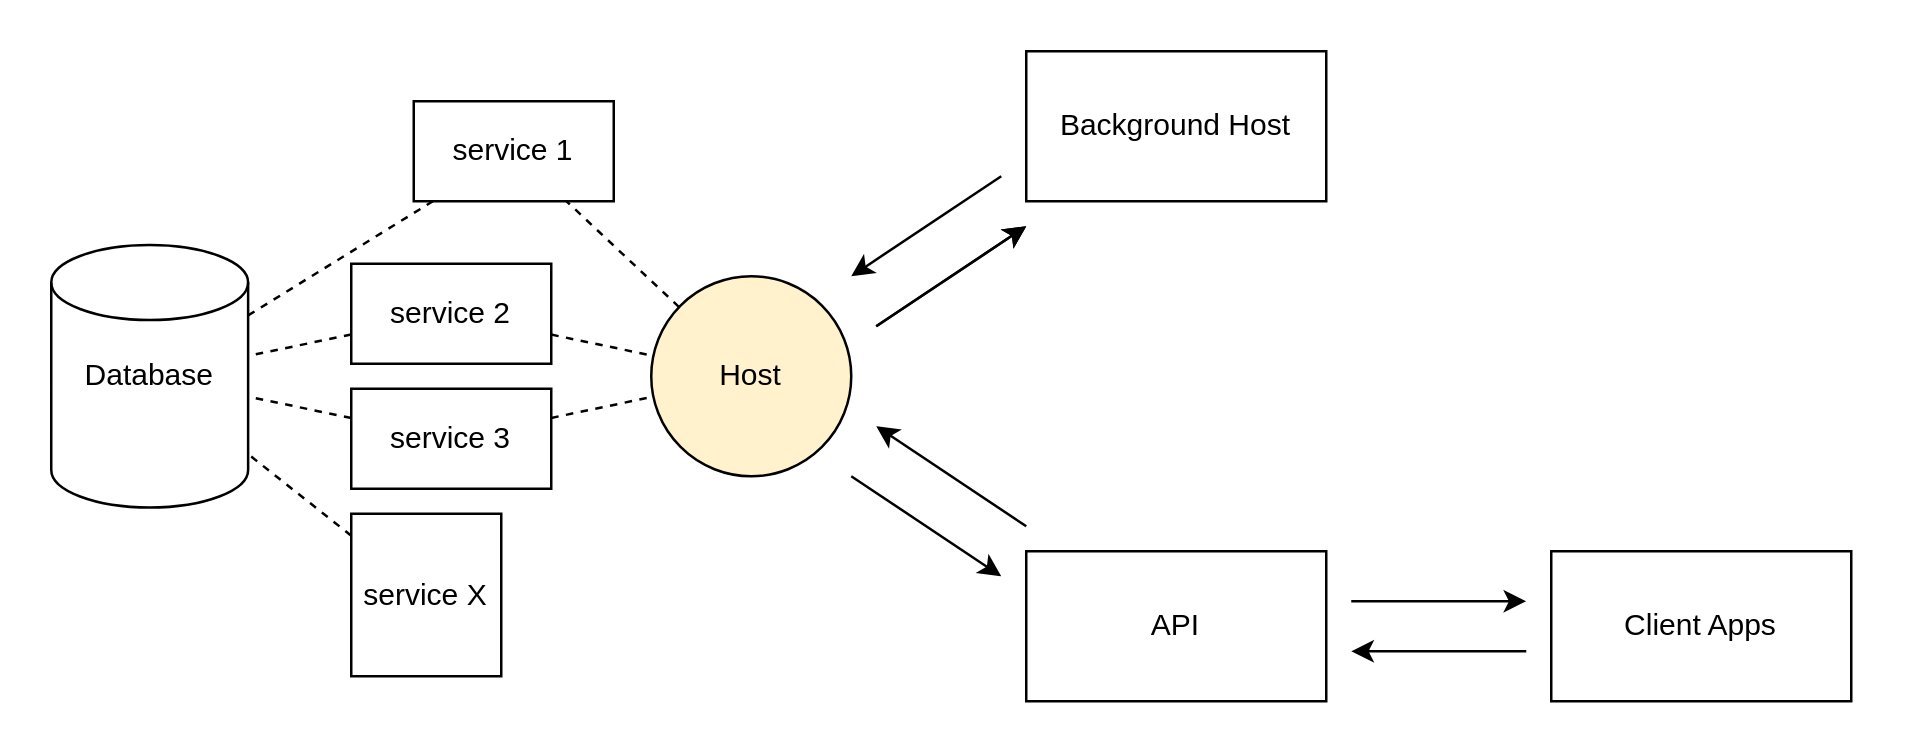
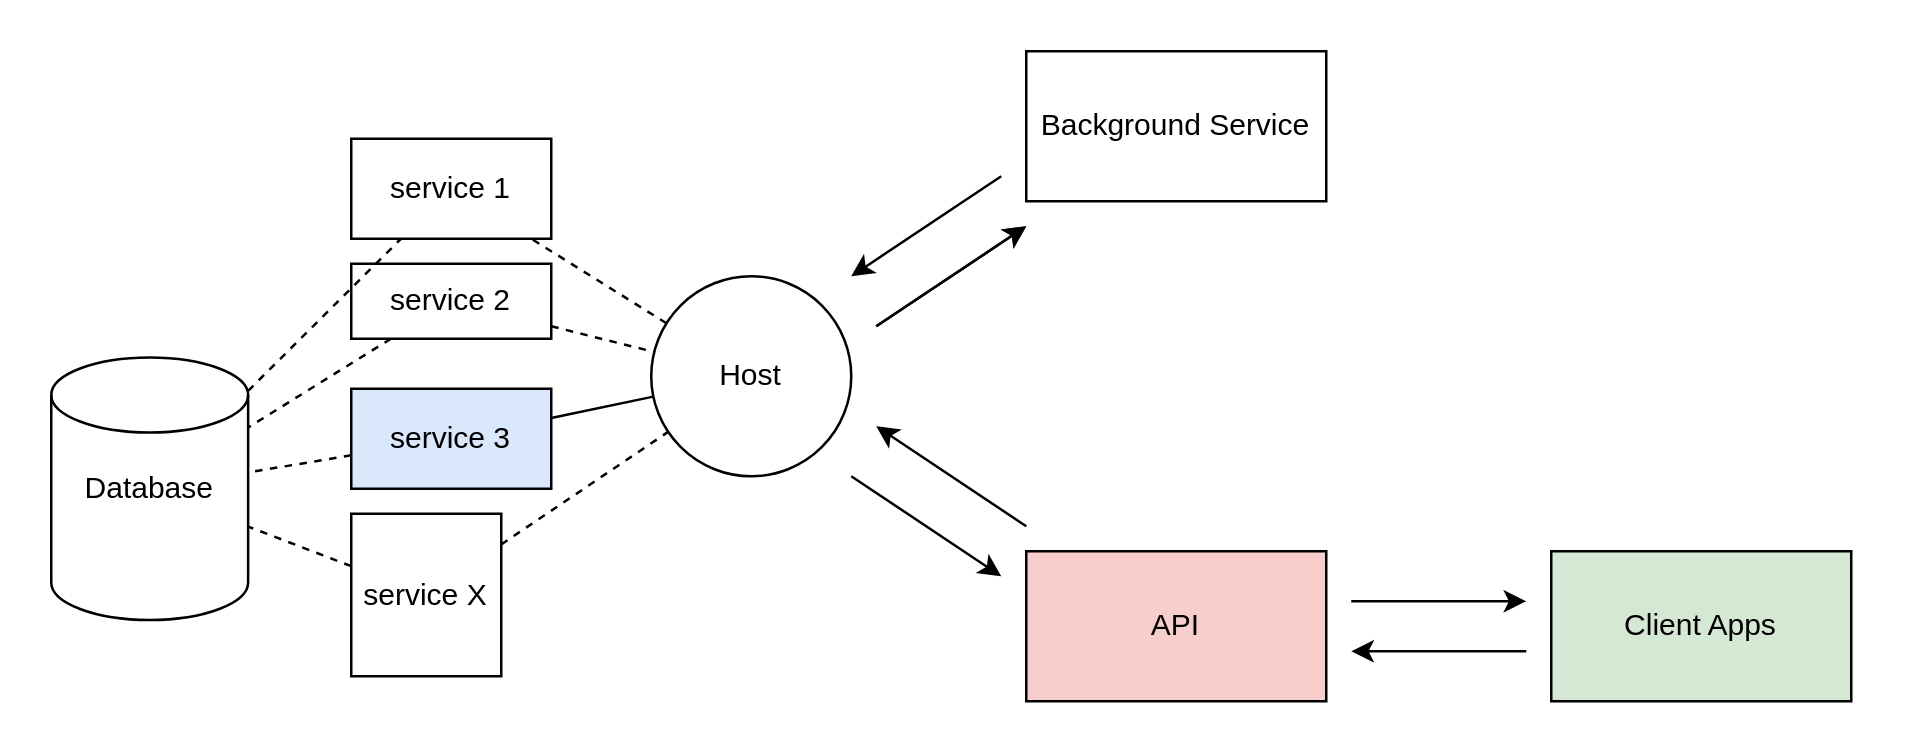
node "Background Host": label "Background Host" -> "Background Service"
node "service 1": moved (514, 151) -> (451, 189)
node "service 2": size 200x100 -> 200x75
node "Database": moved (150, 376) -> (150, 489)
node "Host": fillcolor #fff2cc -> #ffffff
edge "Host" -- "service 3": style dashed -> solid
node "service 3": fillcolor #ffffff -> #dae8fc
edge "Host" -- "service X": added
node "API": fillcolor #ffffff -> #f8cecc
node "Client Apps": fillcolor #ffffff -> #d5e8d4
